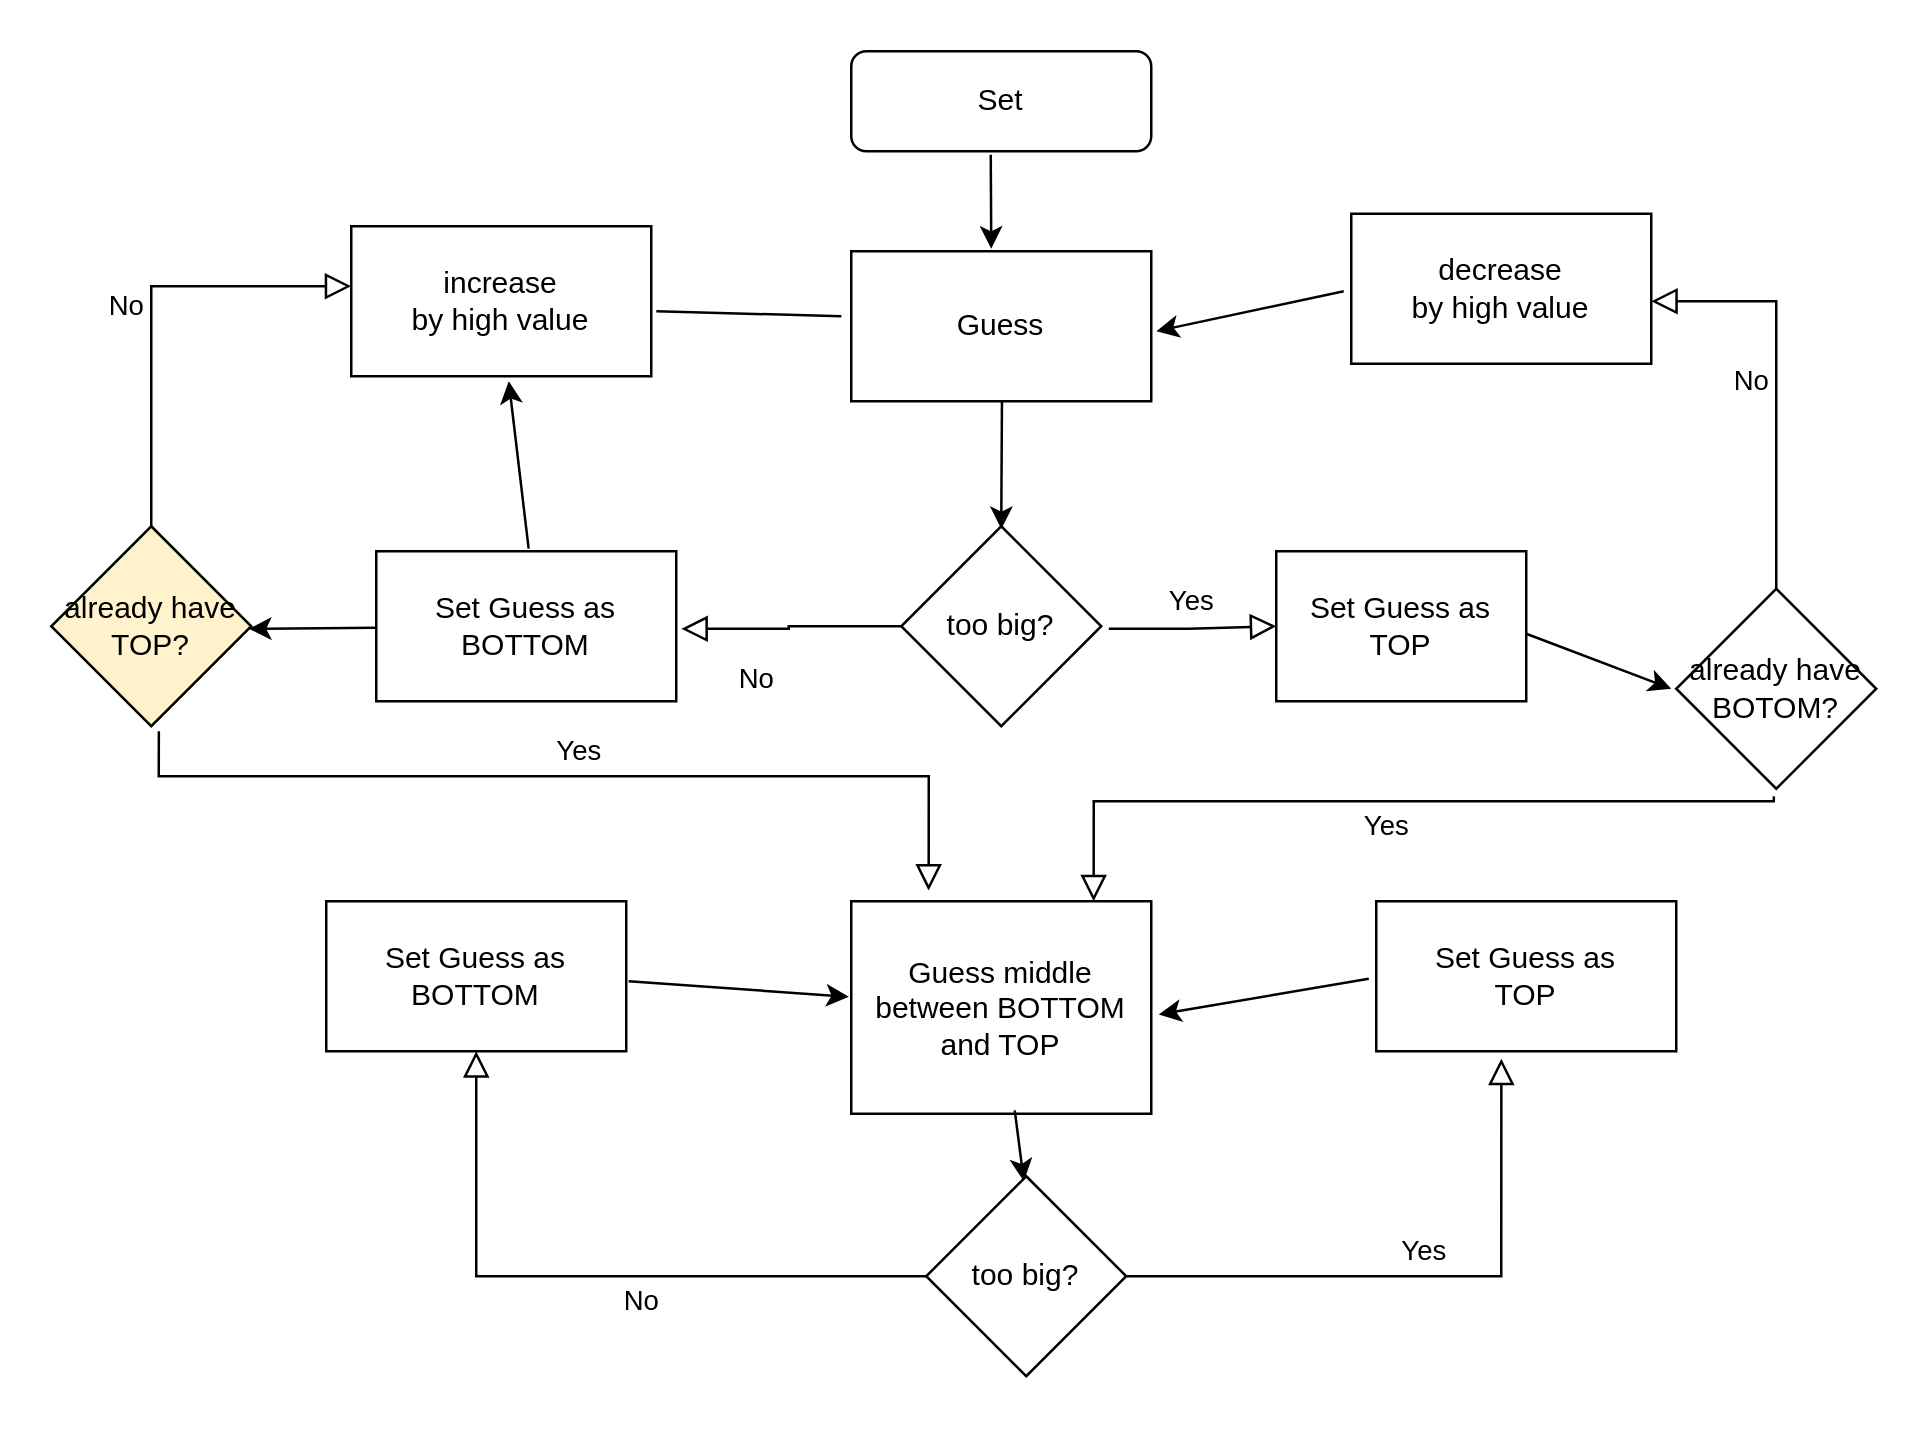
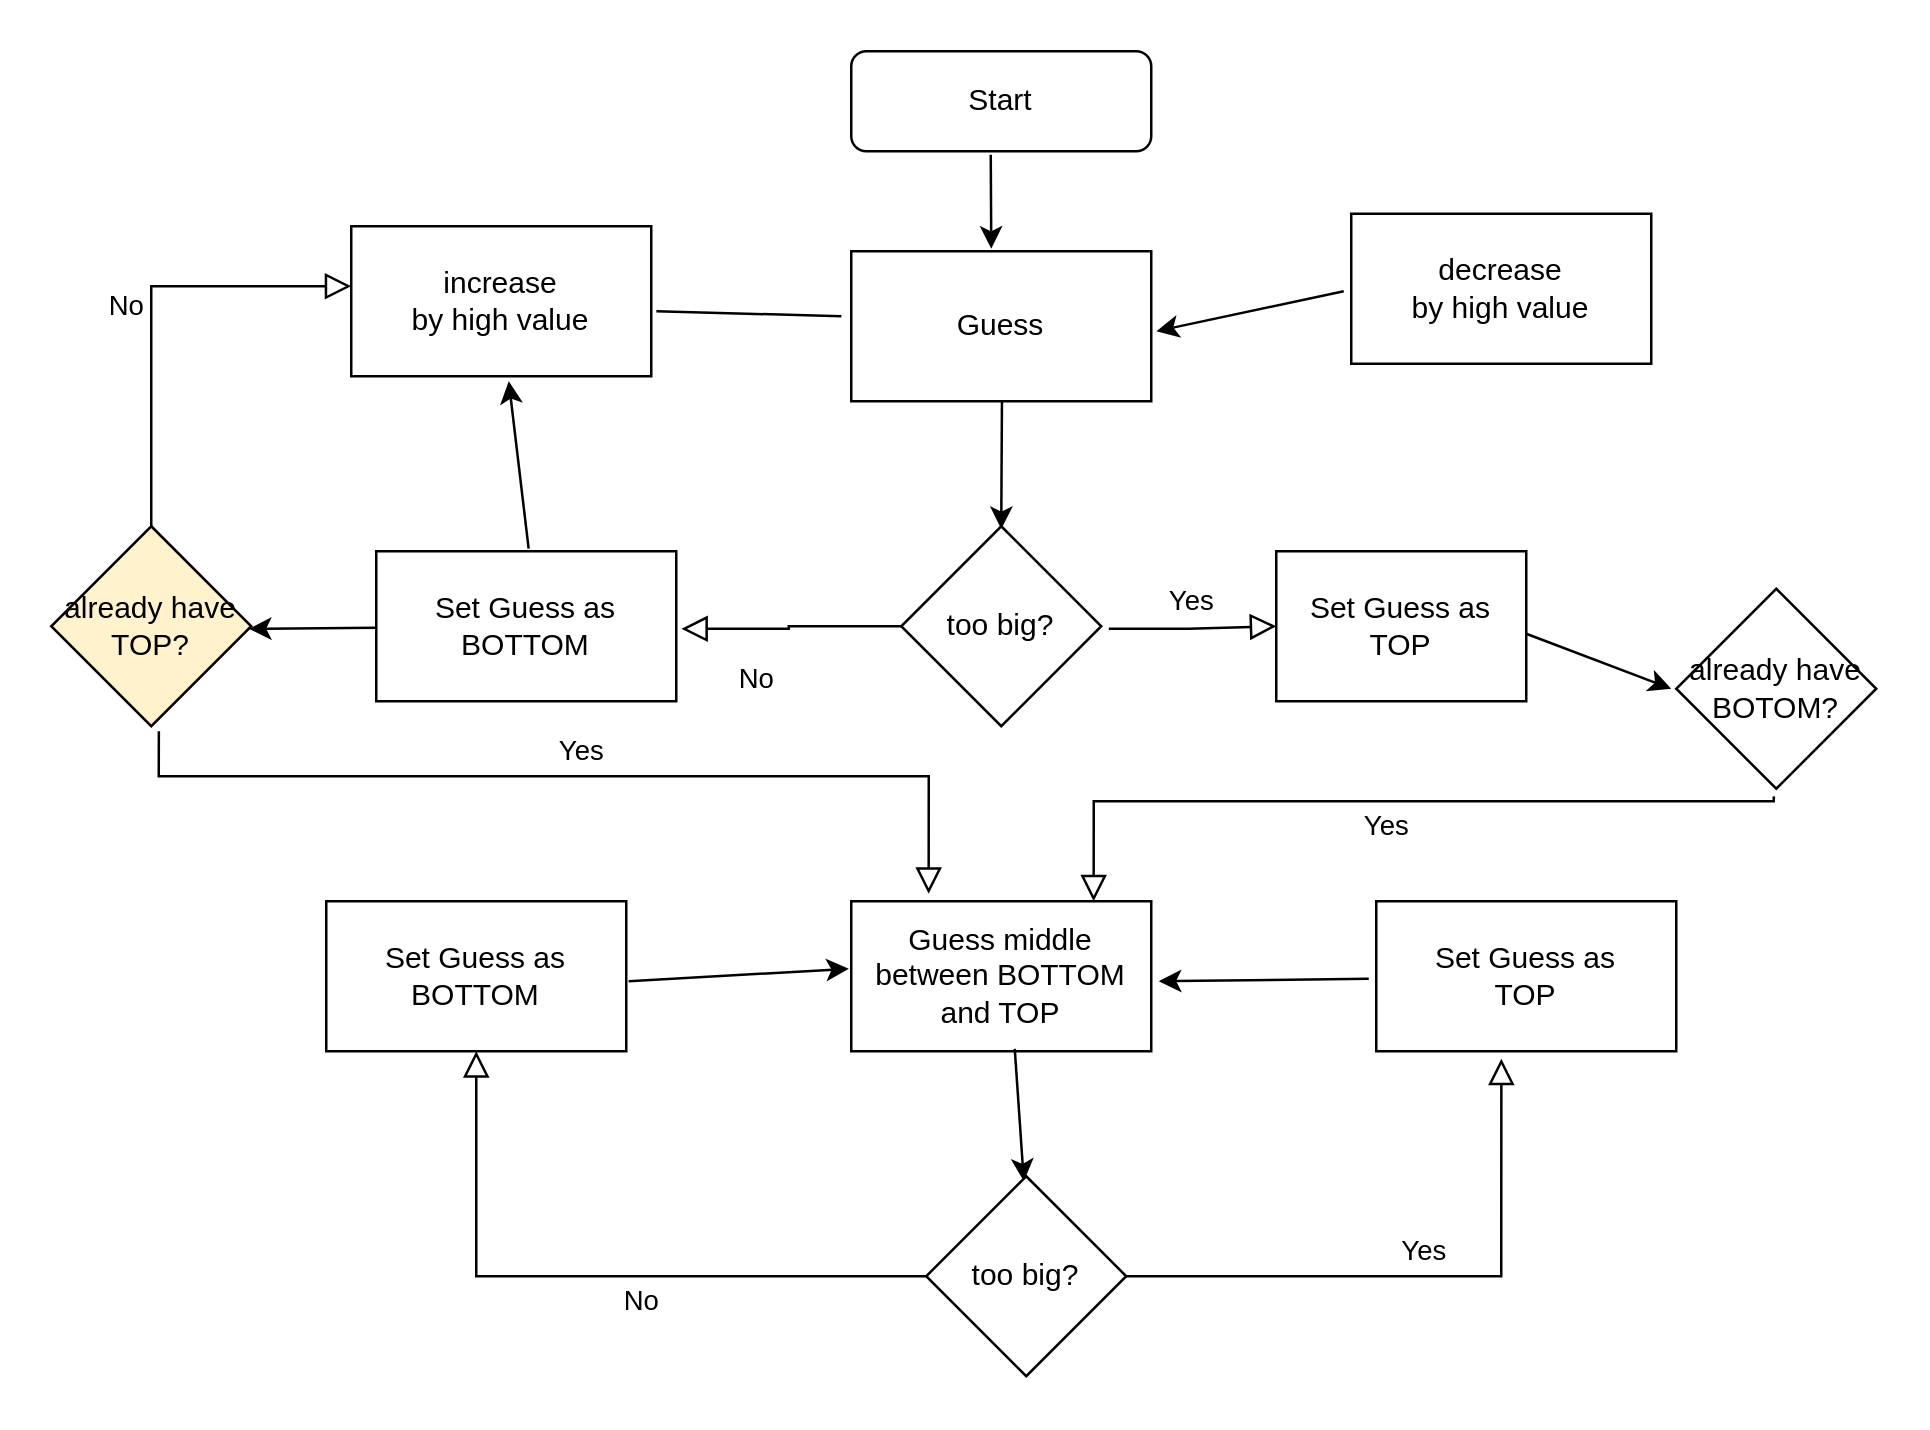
node "Set": label "Set" -> "Start"
edge "already have BOTOM?" -> "decrease by high value": removed, label "No"
node "Guess middle between BOTTOM and TOP": size 300x213 -> 300x150
